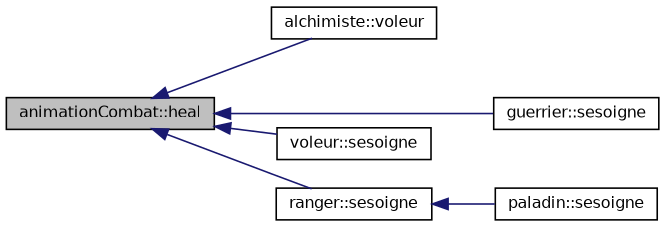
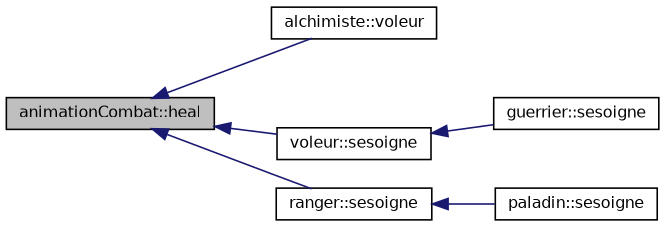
edge "guerrier::sesoigne" -> "animationCombat::heal": now "guerrier::sesoigne" -> "voleur::sesoigne"
